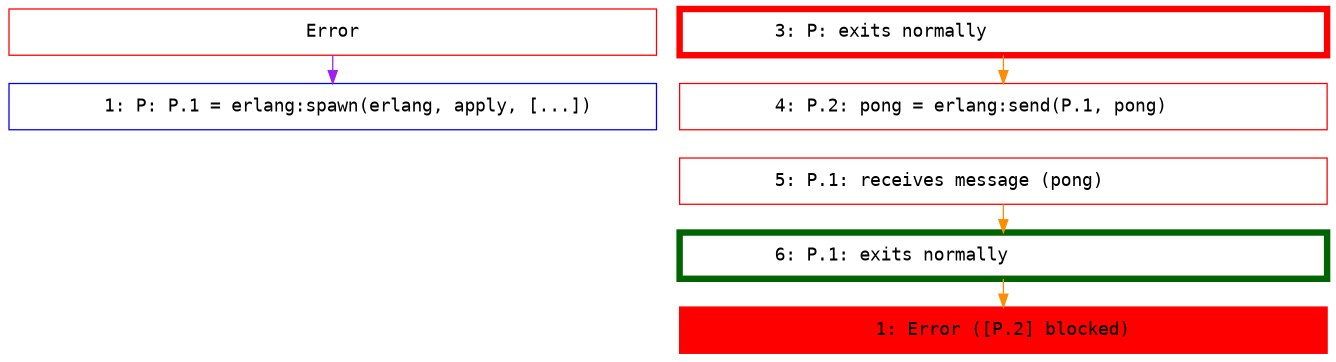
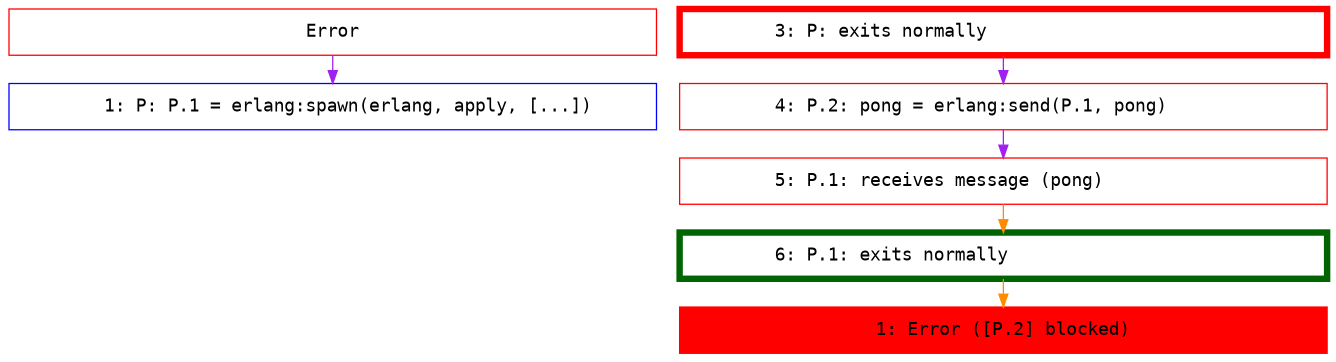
edge "3: P: exits normally" -> "4: P.2: pong = erlang:send(P.1, pong)": color darkorange -> purple
edge "4: P.2: pong = erlang:send(P.1, pong)" -> "5: P.1: receives message (pong)": added
